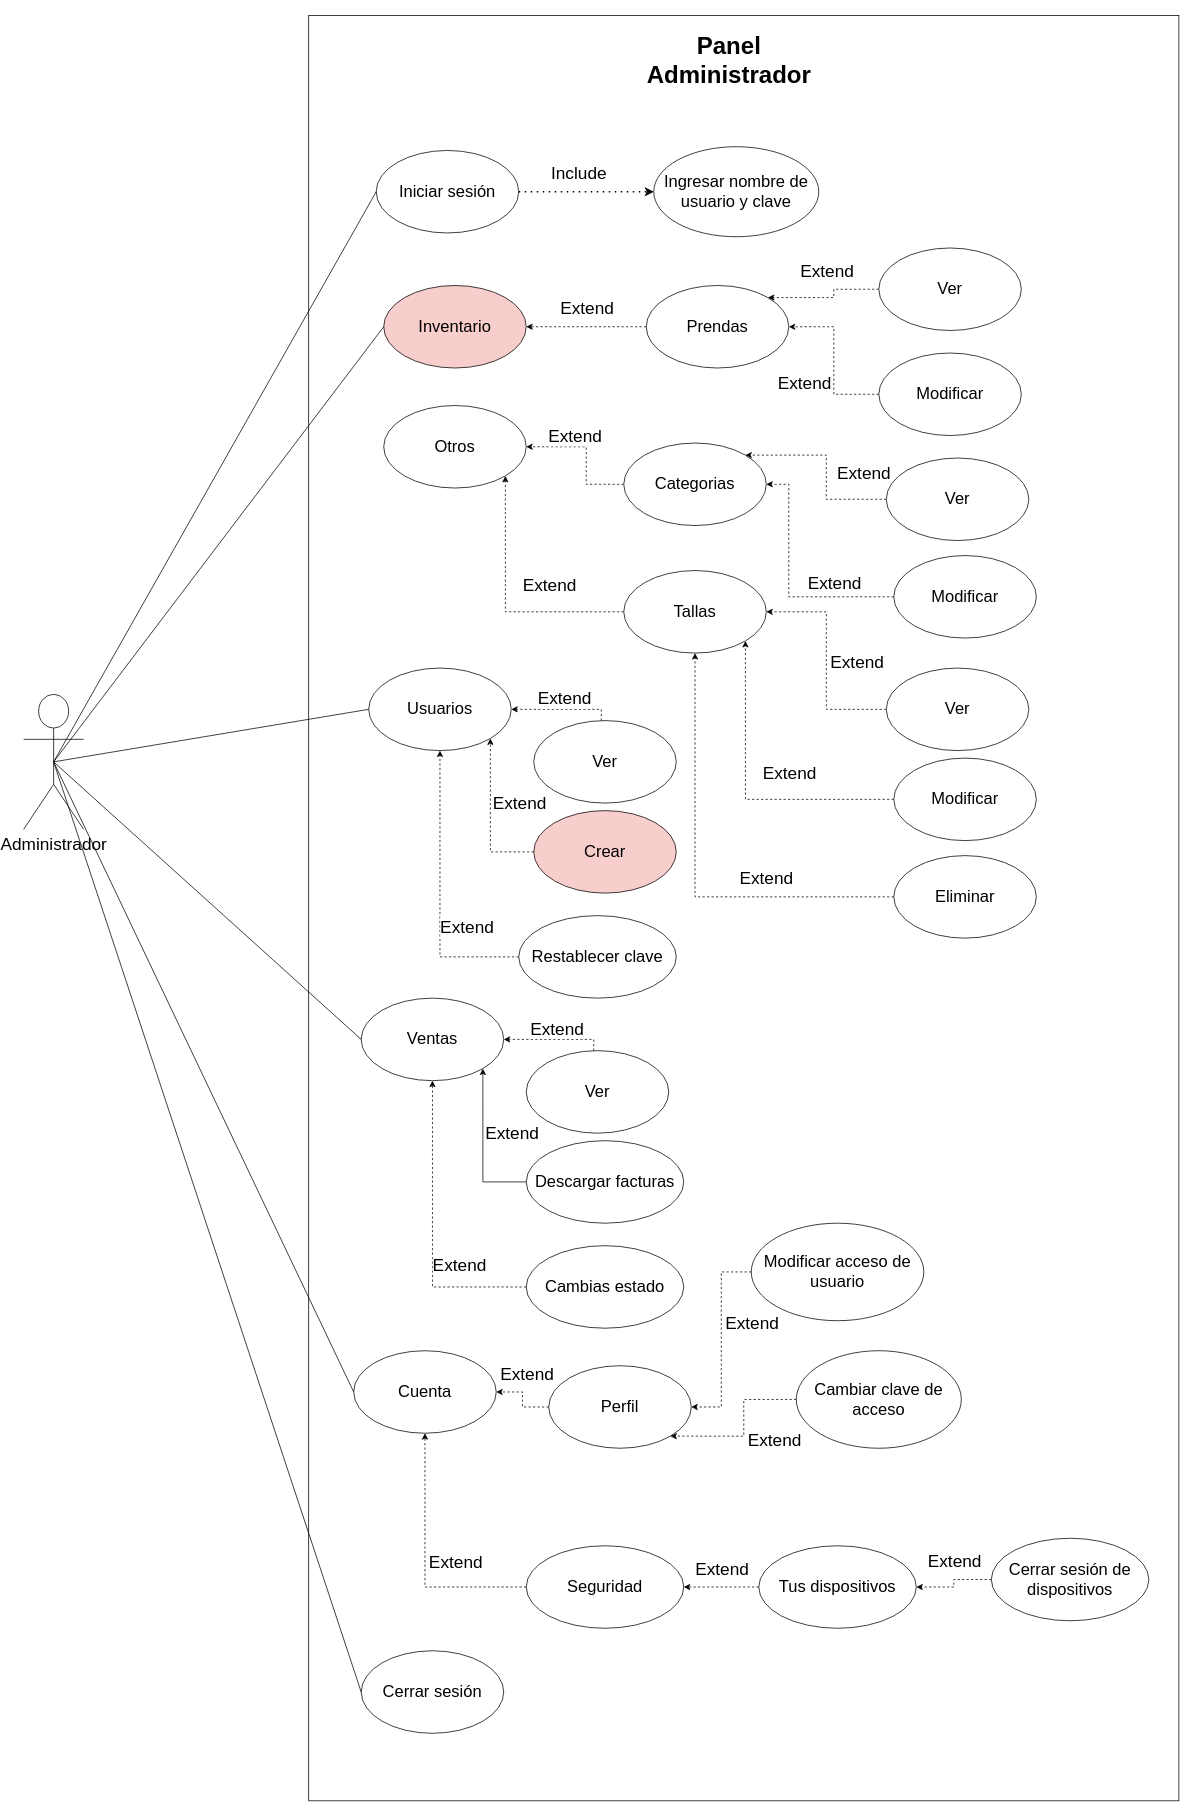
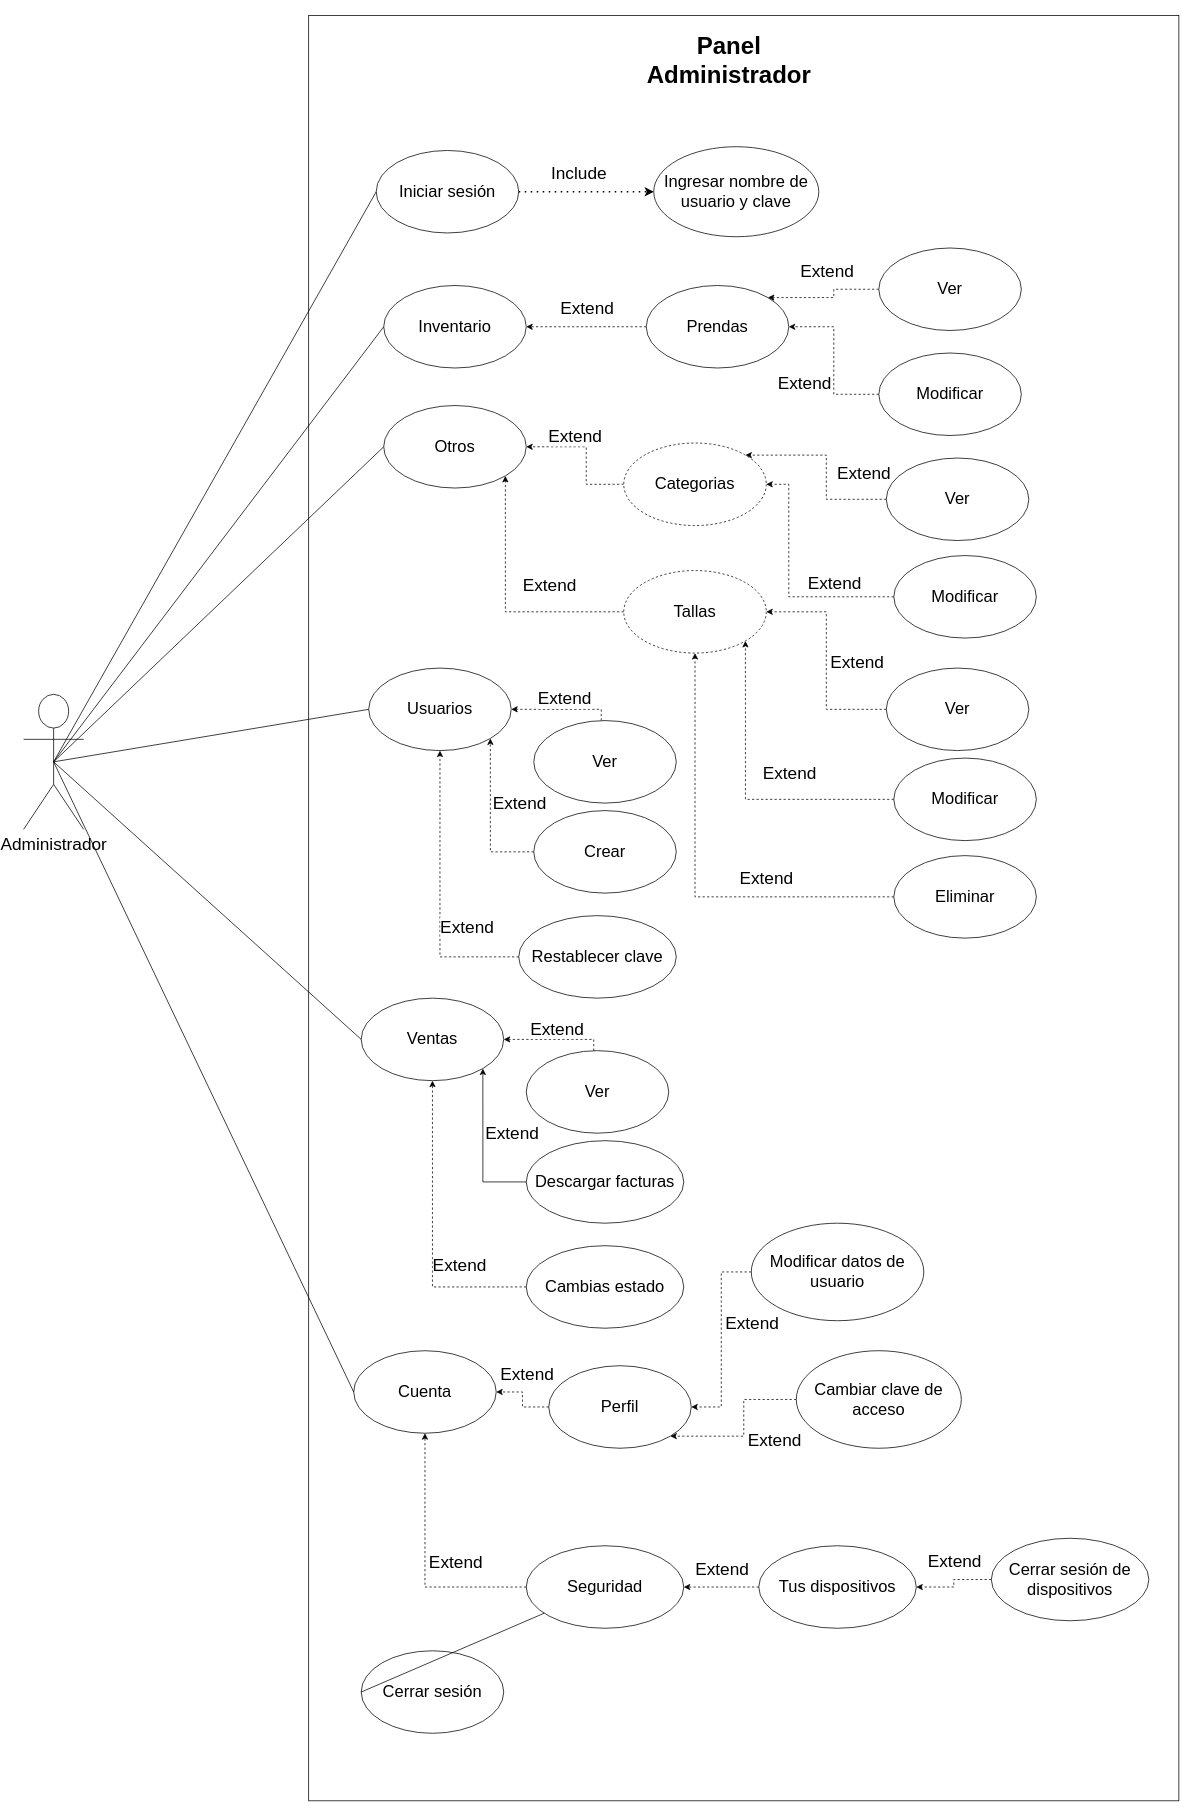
node "Inventario": fillcolor #f8cecc -> #ffffff
node "Categorias": style solid -> dashed
edge "Otros" -- "Administrador": added
node "Tallas": style solid -> dashed
node "Crear": fillcolor #f8cecc -> #ffffff
edge "Administrador" -- "Cerrar sesión": now "Seguridad" -- "Cerrar sesión"
node "Modificar acceso de usuario": label "Modificar acceso de usuario" -> "Modificar datos de usuario"
